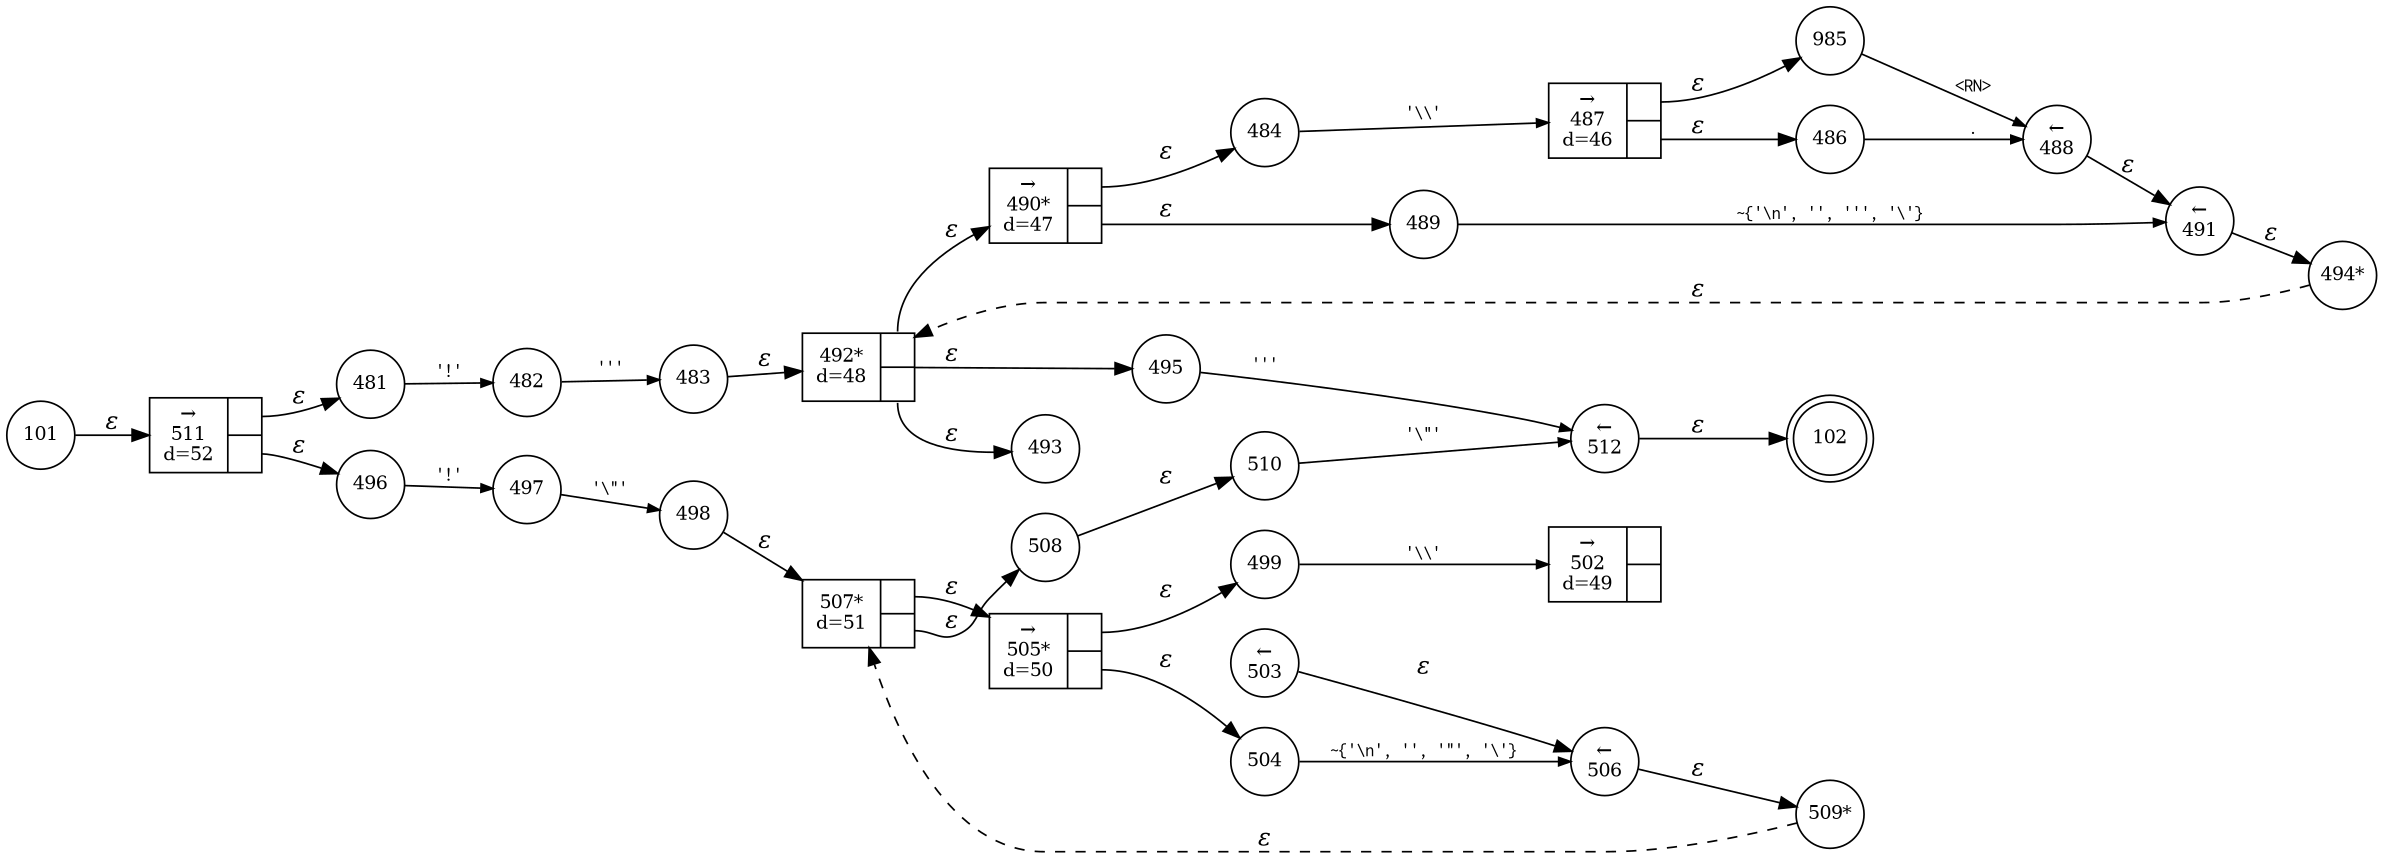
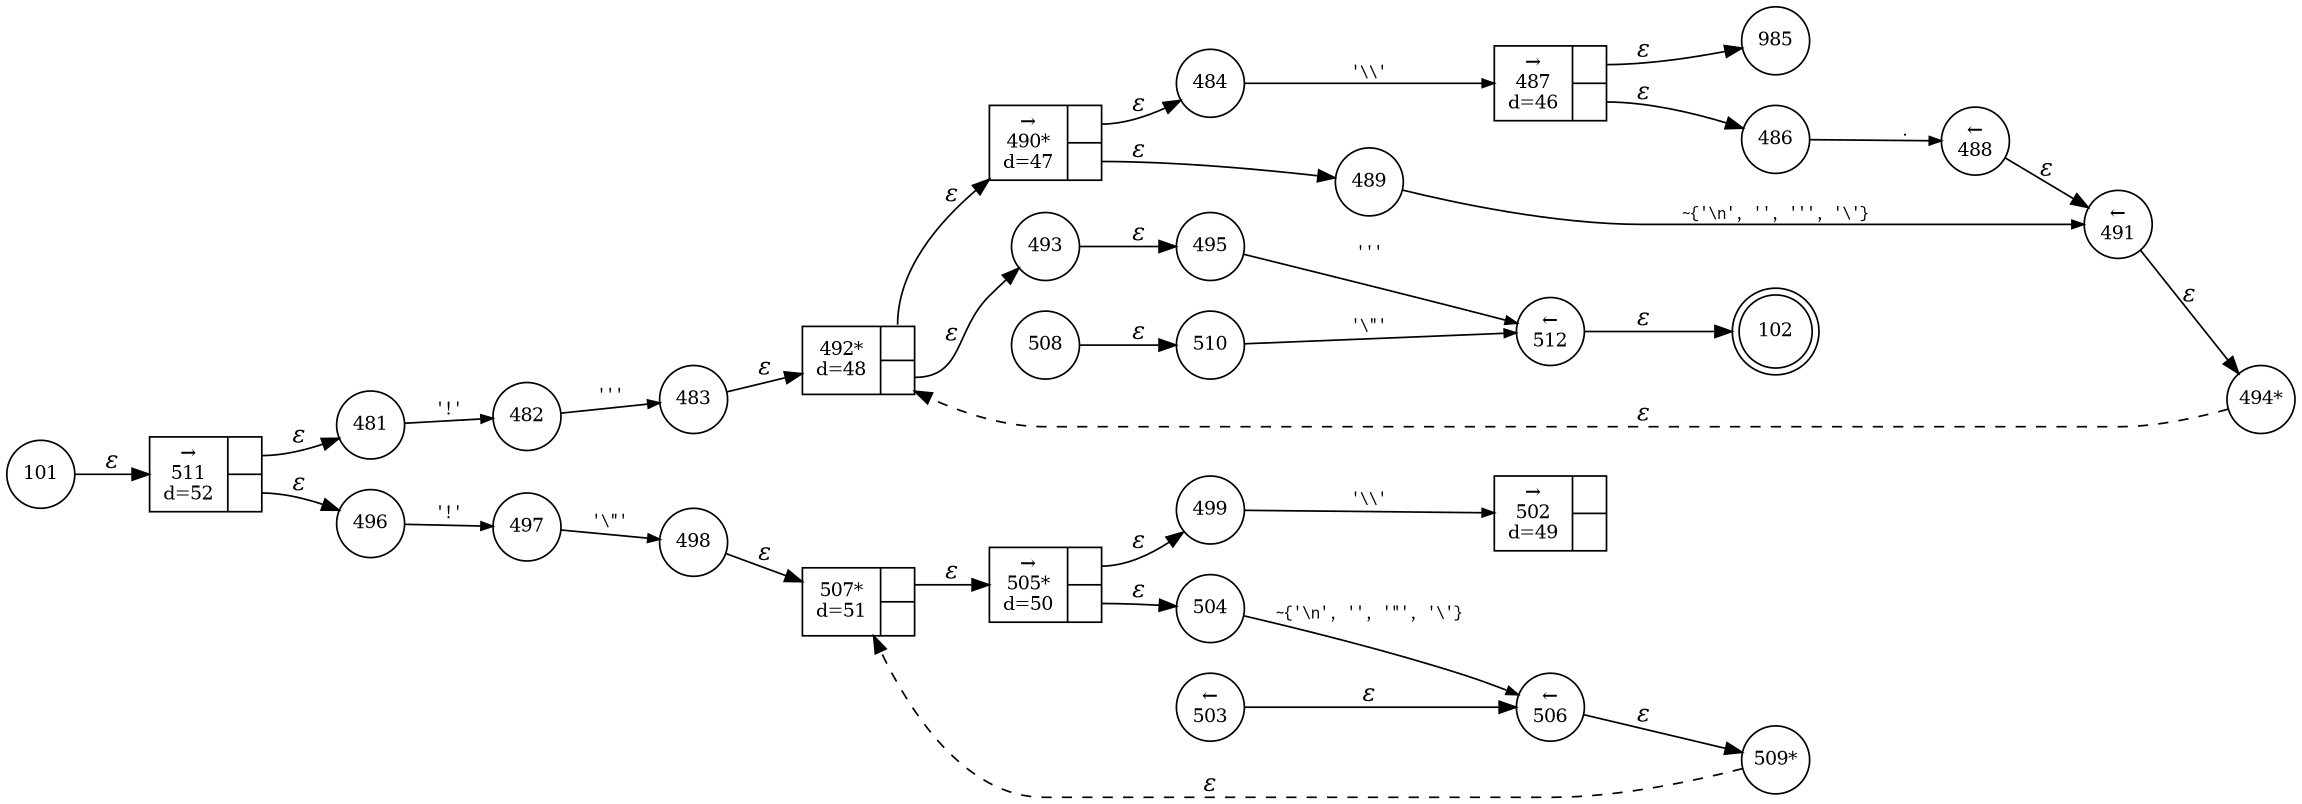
edge "985" -> "← 488": removed, label "<RN>"
edge "492*" -> "495": now "493" -> "495"
edge "507*" -> "508": removed, label "ε"
